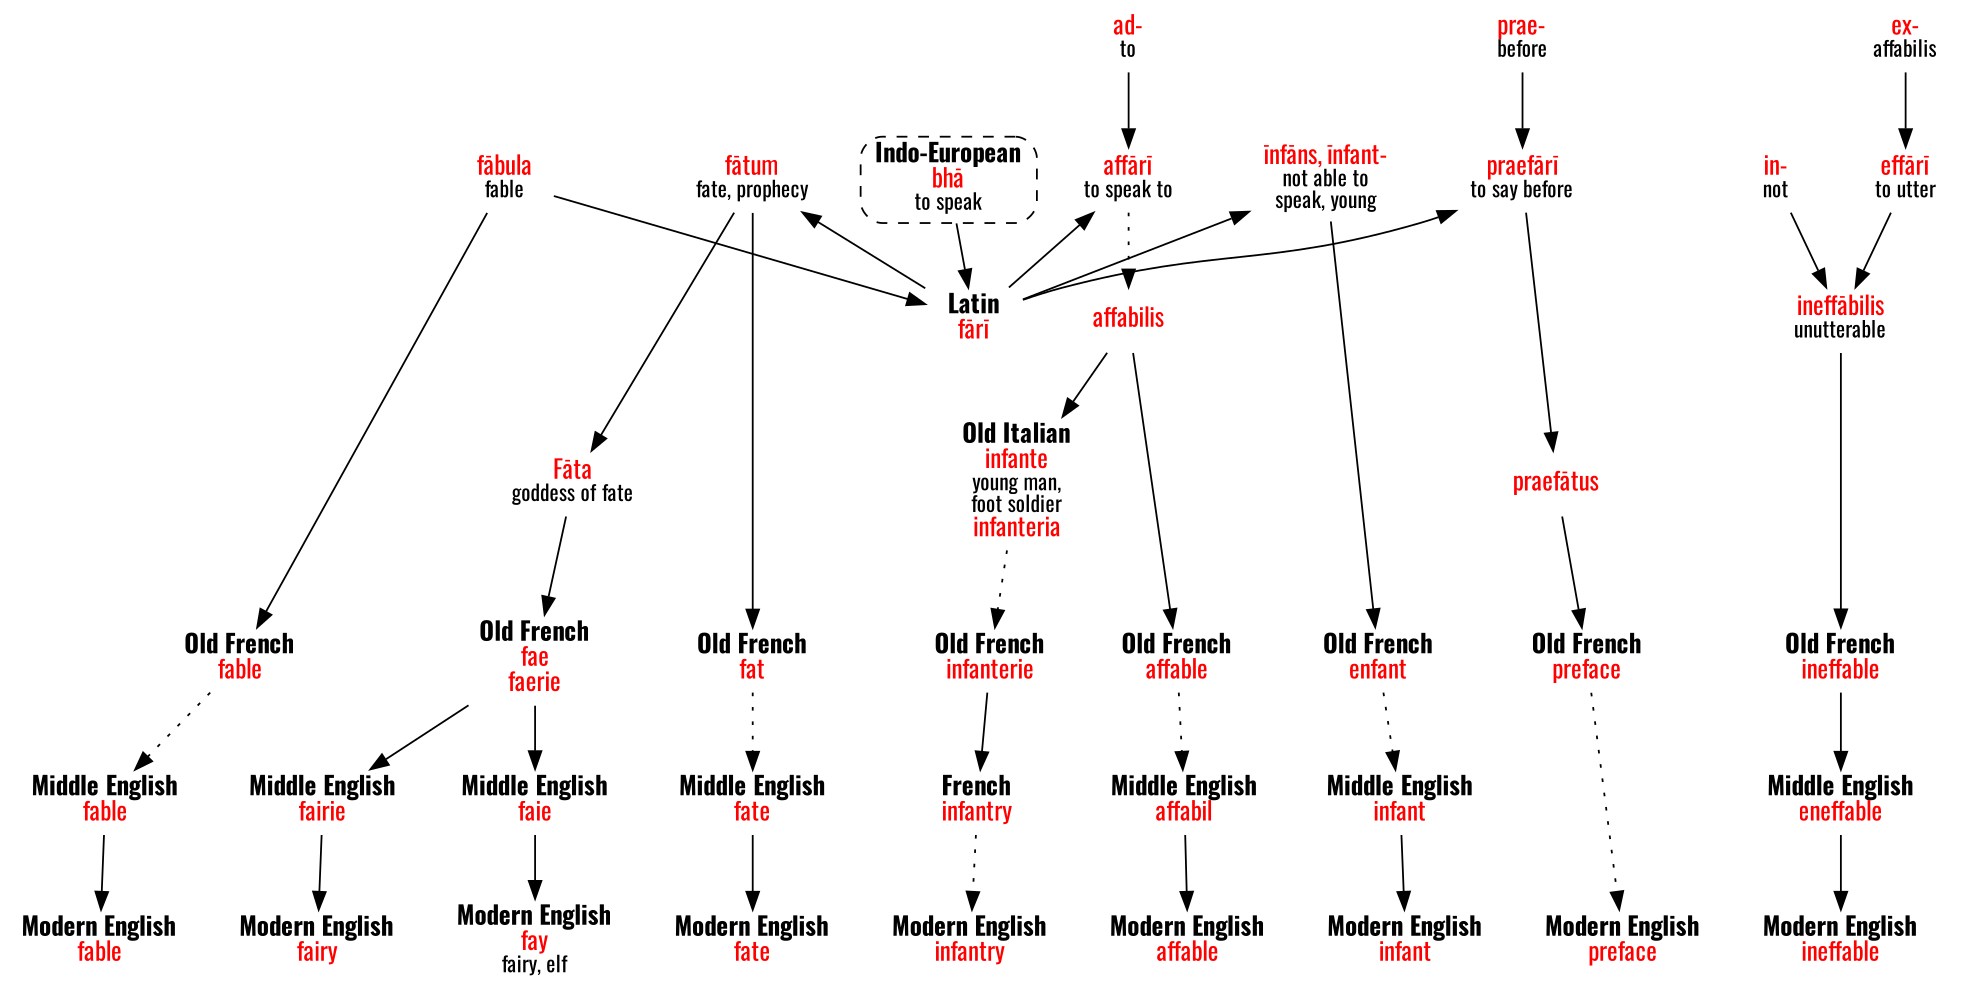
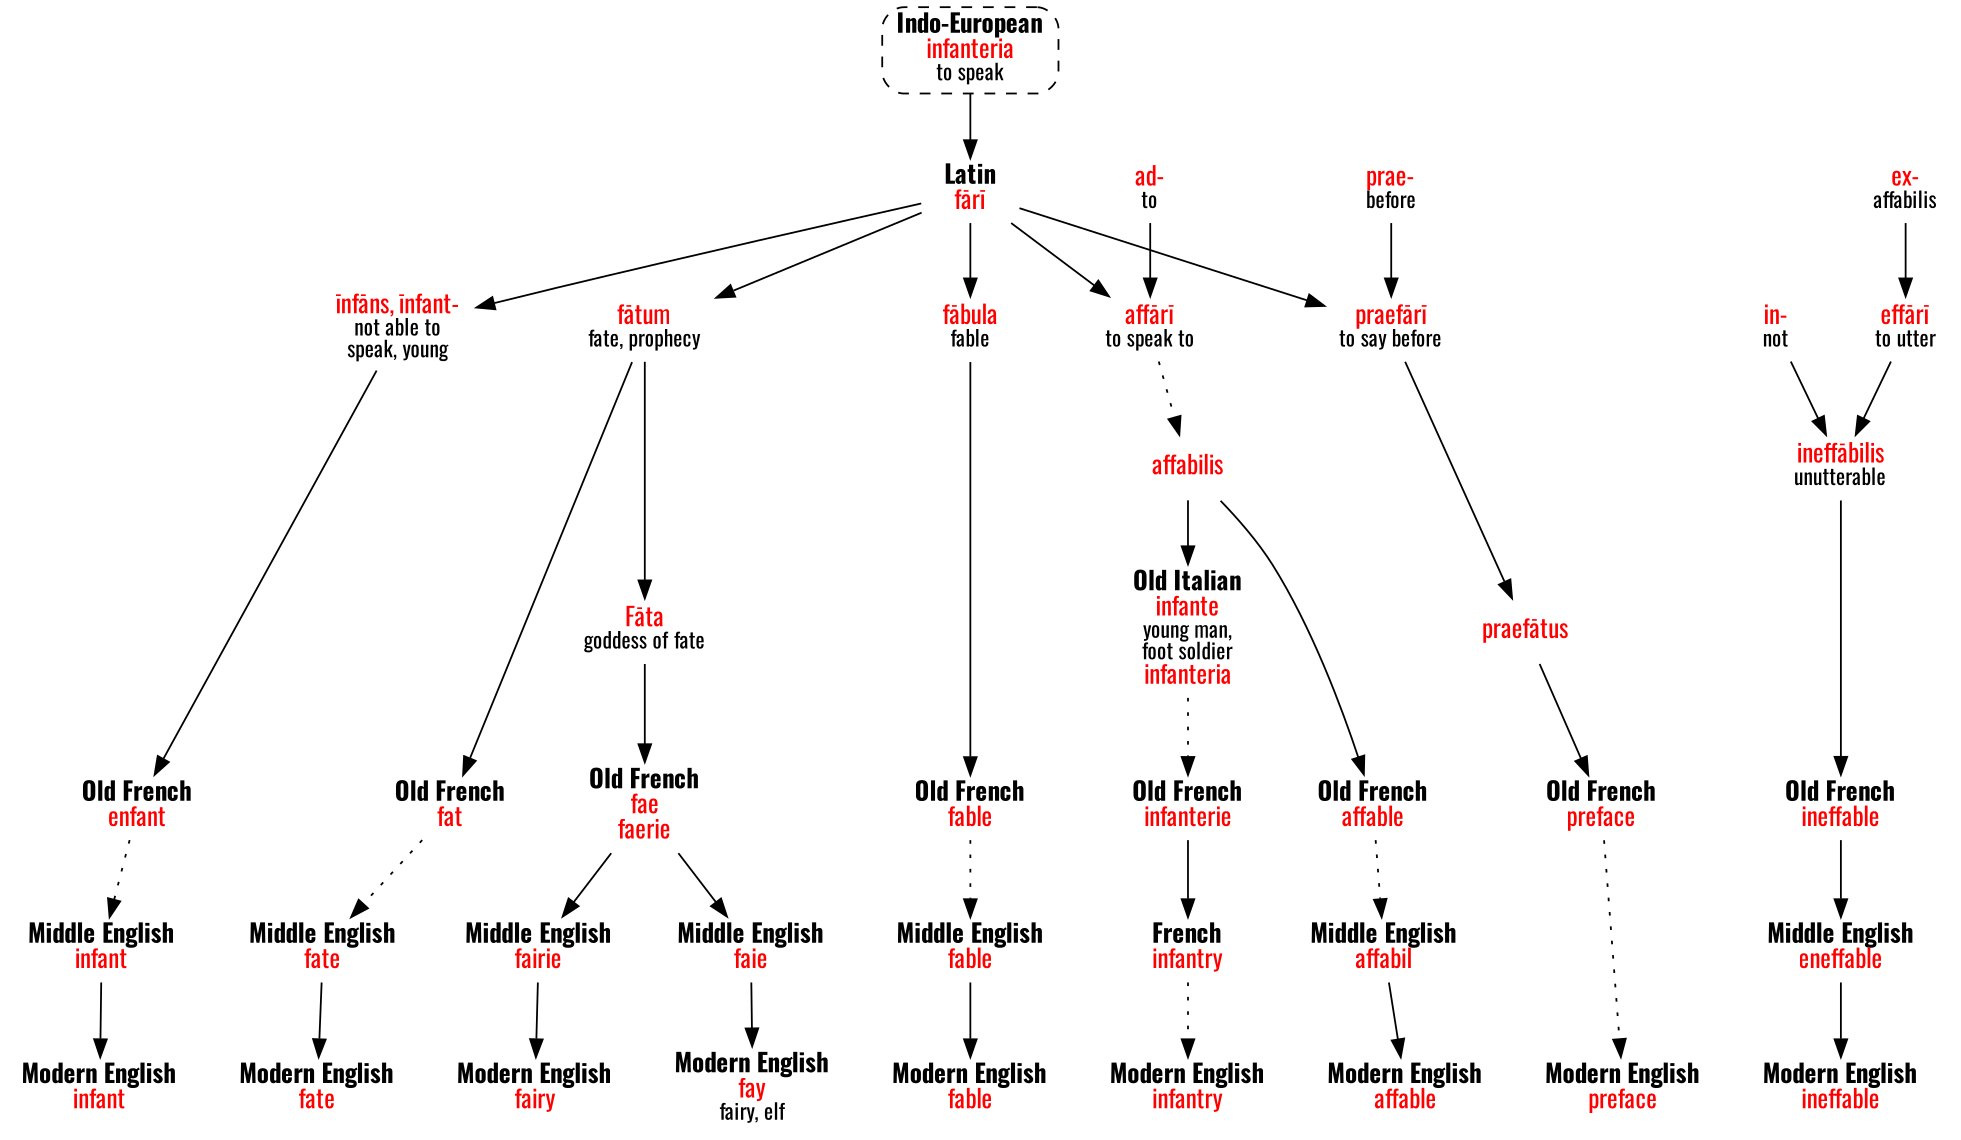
node "Indo-European": text "bhā" -> "infanteria"
edge "fābula" -> "Latin": reversed
